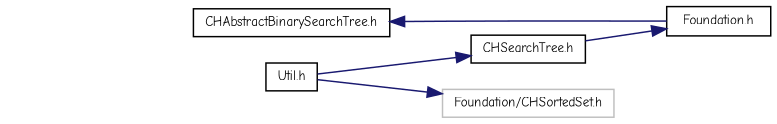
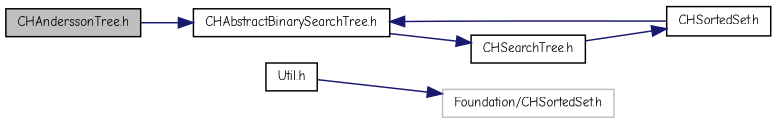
node "Foundation.h": label "Foundation.h" -> "CHSortedSet.h"
node "CHAnderssonTree.h": added
edge "Util.h" -> "CHSearchTree.h": now "CHAbstractBinarySearchTree.h" -> "CHSearchTree.h"
